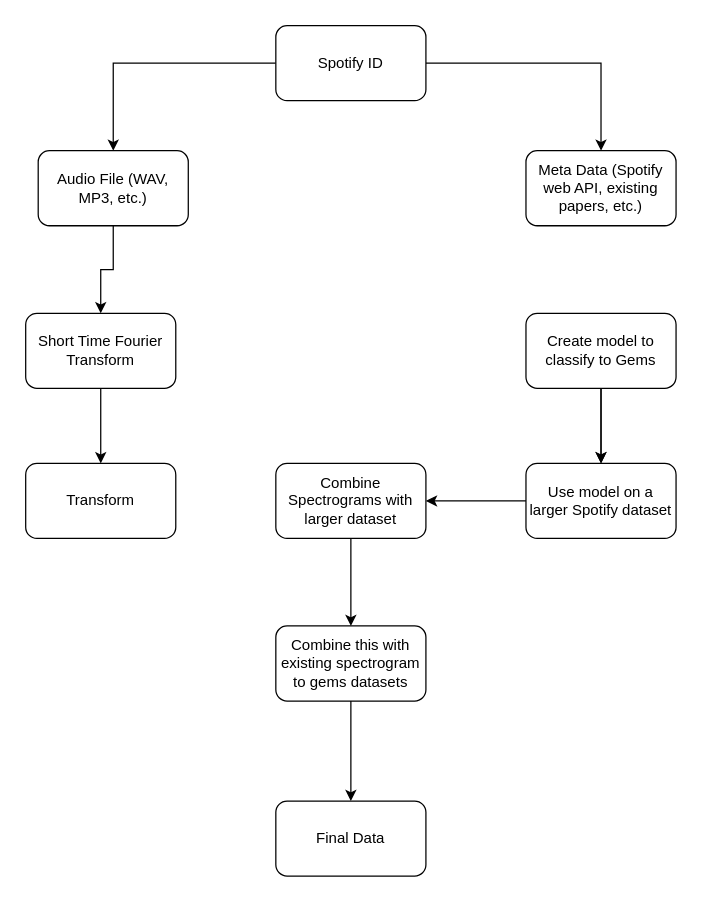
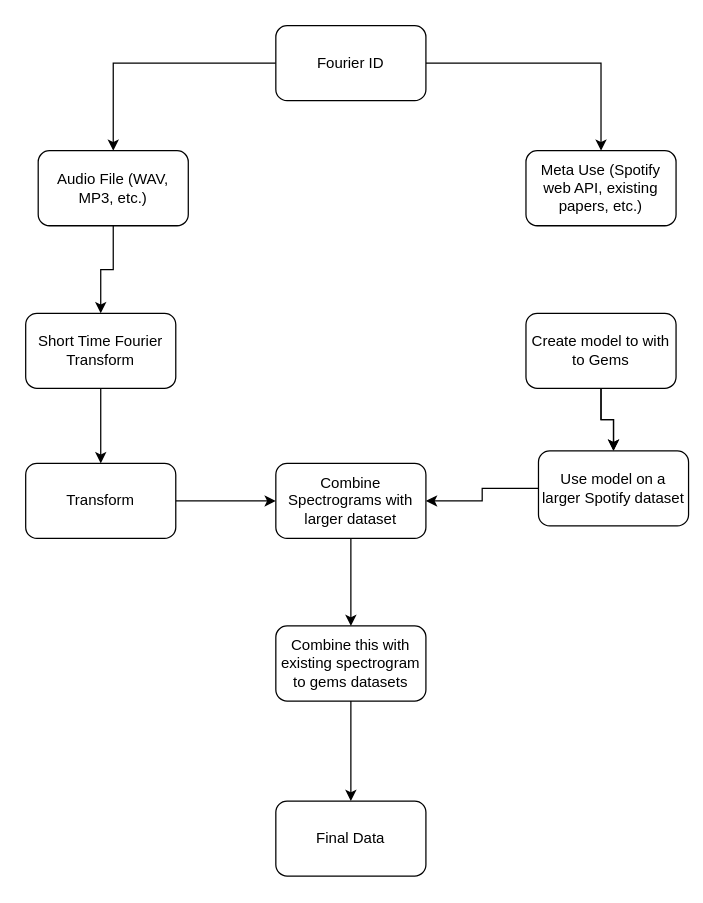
node "Spotify ID": label "Spotify ID" -> "Fourier ID"
node "Meta Data (Spotify web API, existing papers, etc.)": label "Meta Data (Spotify web API, existing papers, etc.)" -> "Meta Use (Spotify web API, existing papers, etc.)"
node "Create model to classify to Gems": label "Create model to classify to Gems" -> "Create model to with to Gems"
edge "Transform" -> "Combine Spectrograms with larger dataset": added
node "Use model on a larger Spotify dataset": moved (601, 501) -> (613, 488)
